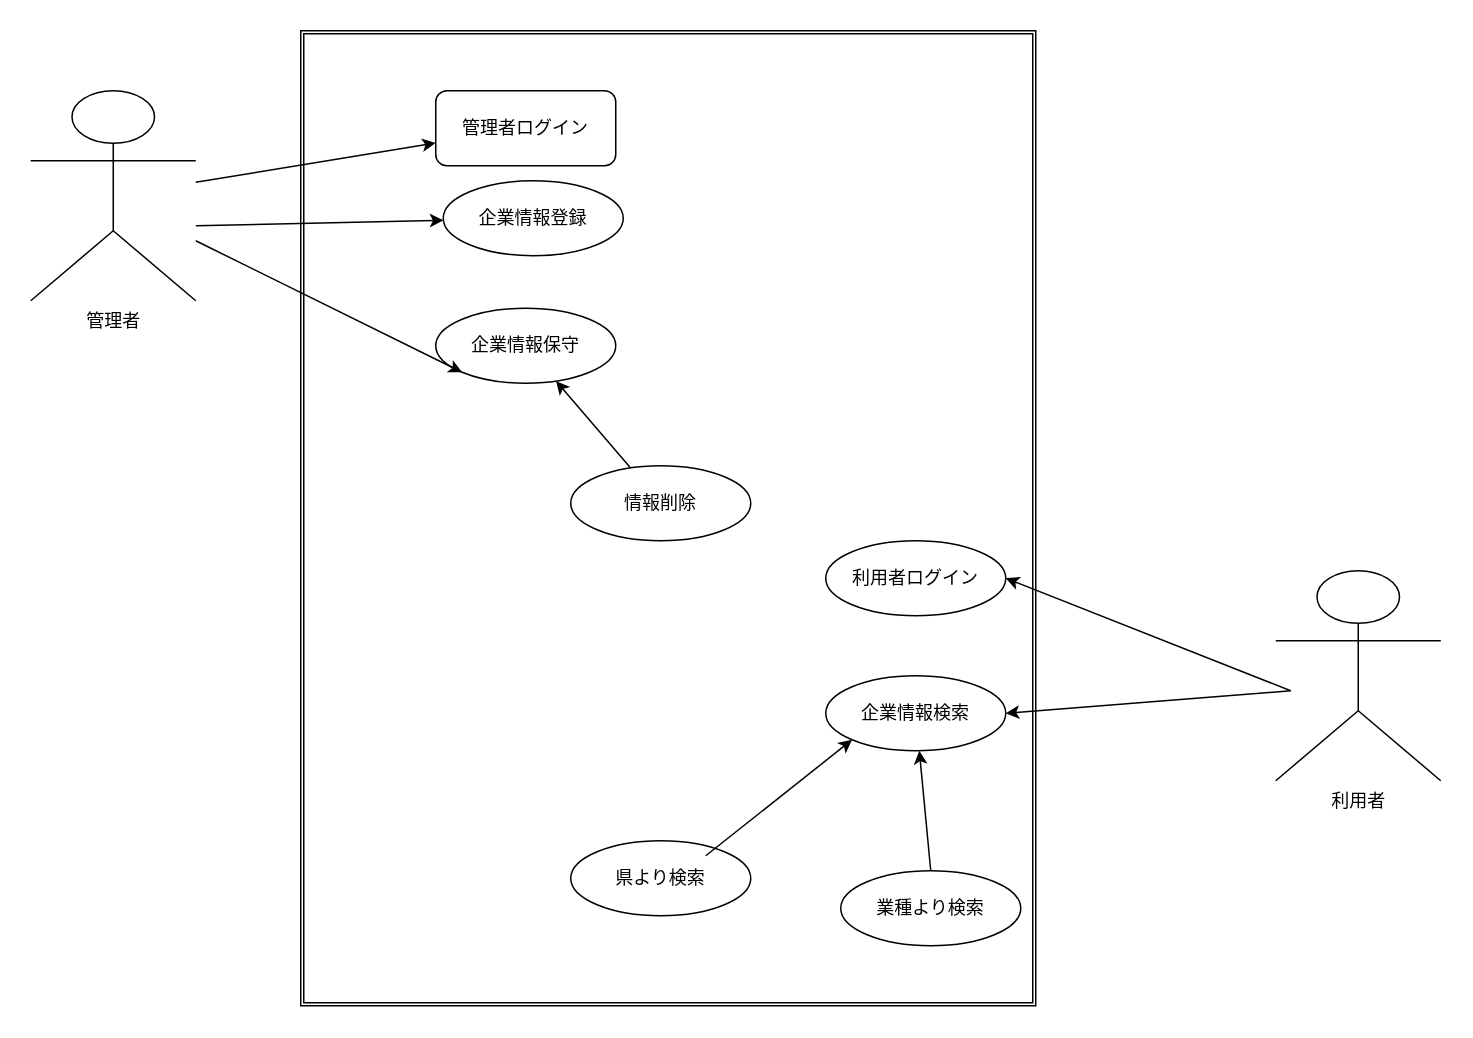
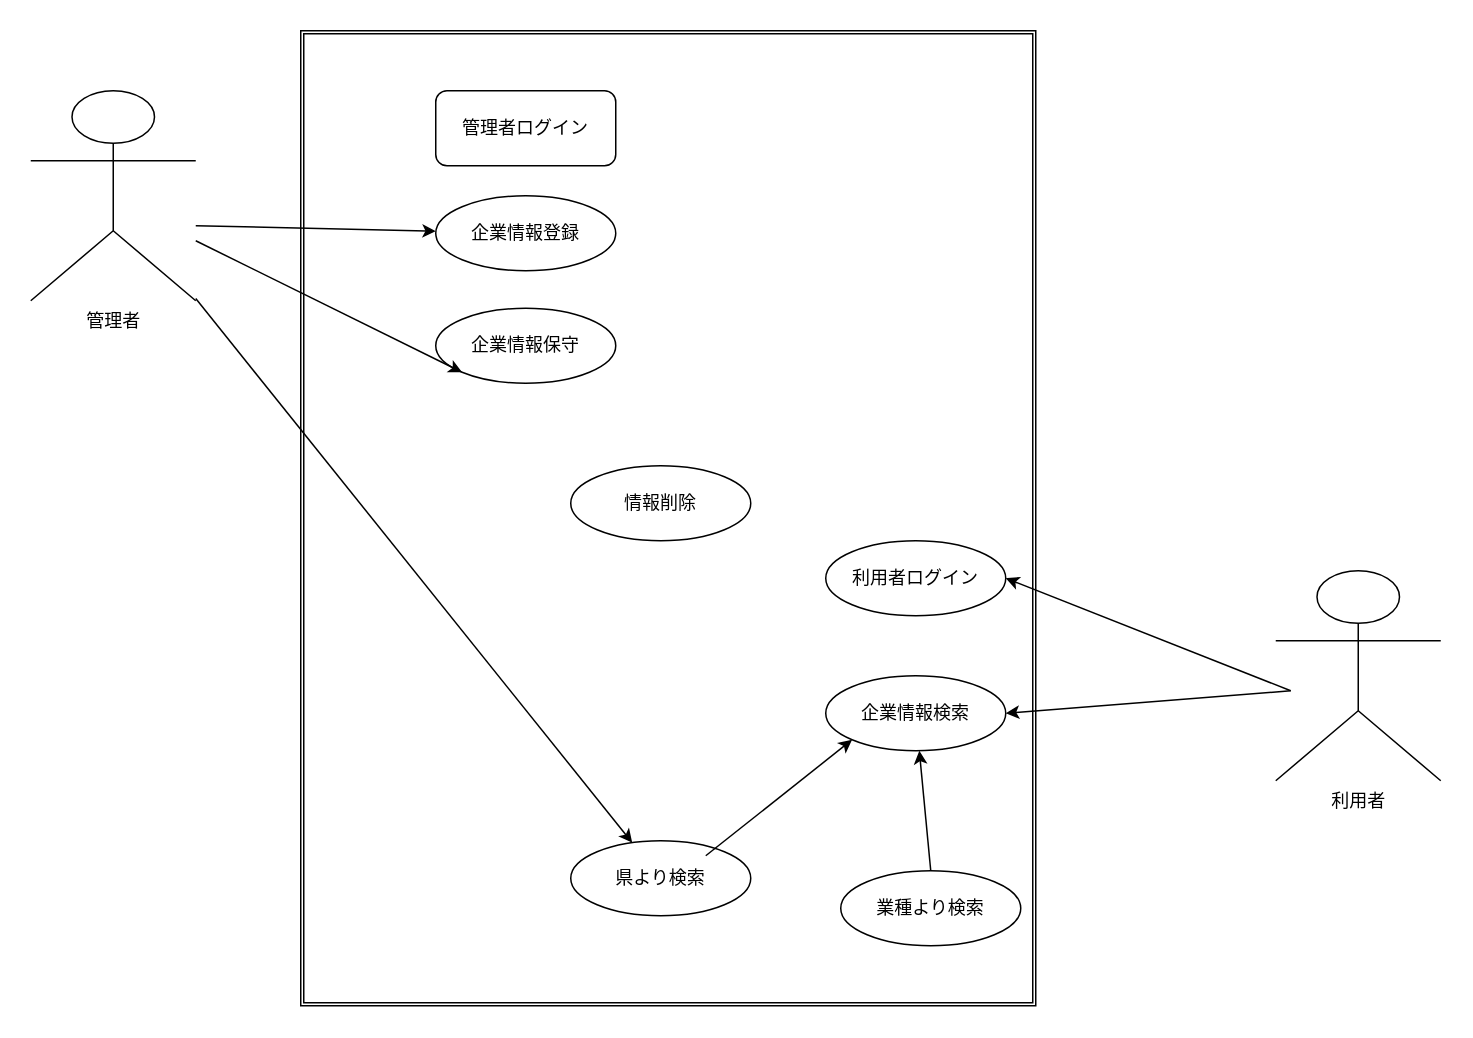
edge "管理者" -> "管理者ログイン": now "管理者" -> "県より検索"
node "企業情報登録": moved (533, 218) -> (526, 233)
edge "情報削除" -> "企業情報保守": removed
